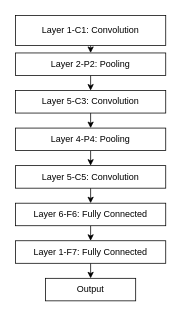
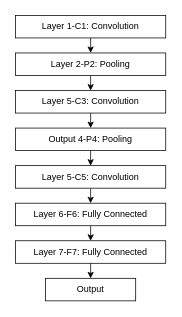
node "Layer 1-C1: Convolution": size 150x30 -> 150x23
node "Layer 4-P4: Pooling": label "Layer 4-P4: Pooling" -> "Output 4-P4: Pooling"
node "Layer 1-F7: Fully Connected": label "Layer 1-F7: Fully Connected" -> "Layer 7-F7: Fully Connected"
